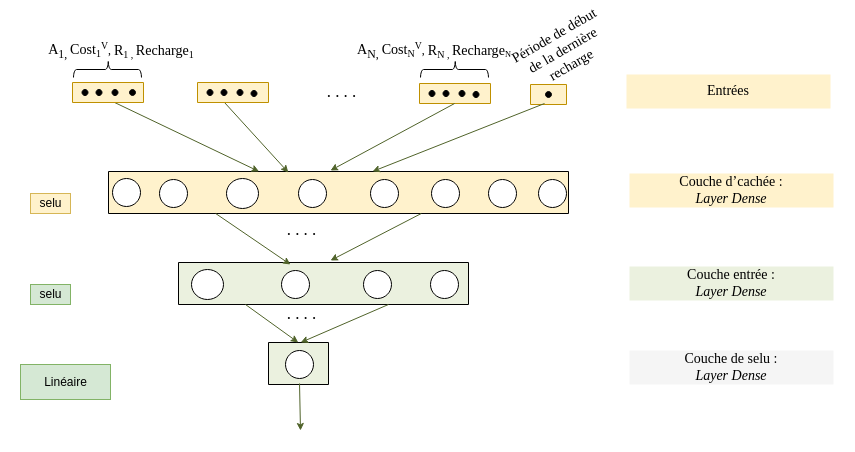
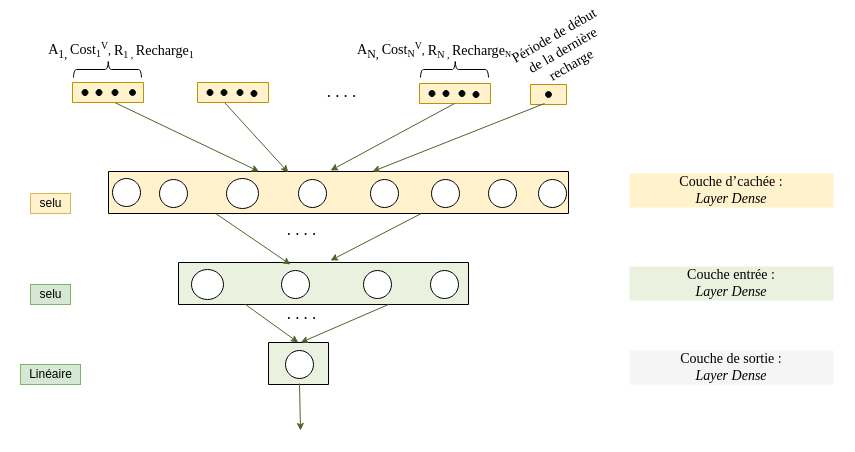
node "Entrées": removed
node "Couche de selu : Layer Dense": label "Couche de selu : Layer Dense" -> "Couche de sortie : Layer Dense"
node "Linéaire": size 90x35 -> 60x20
